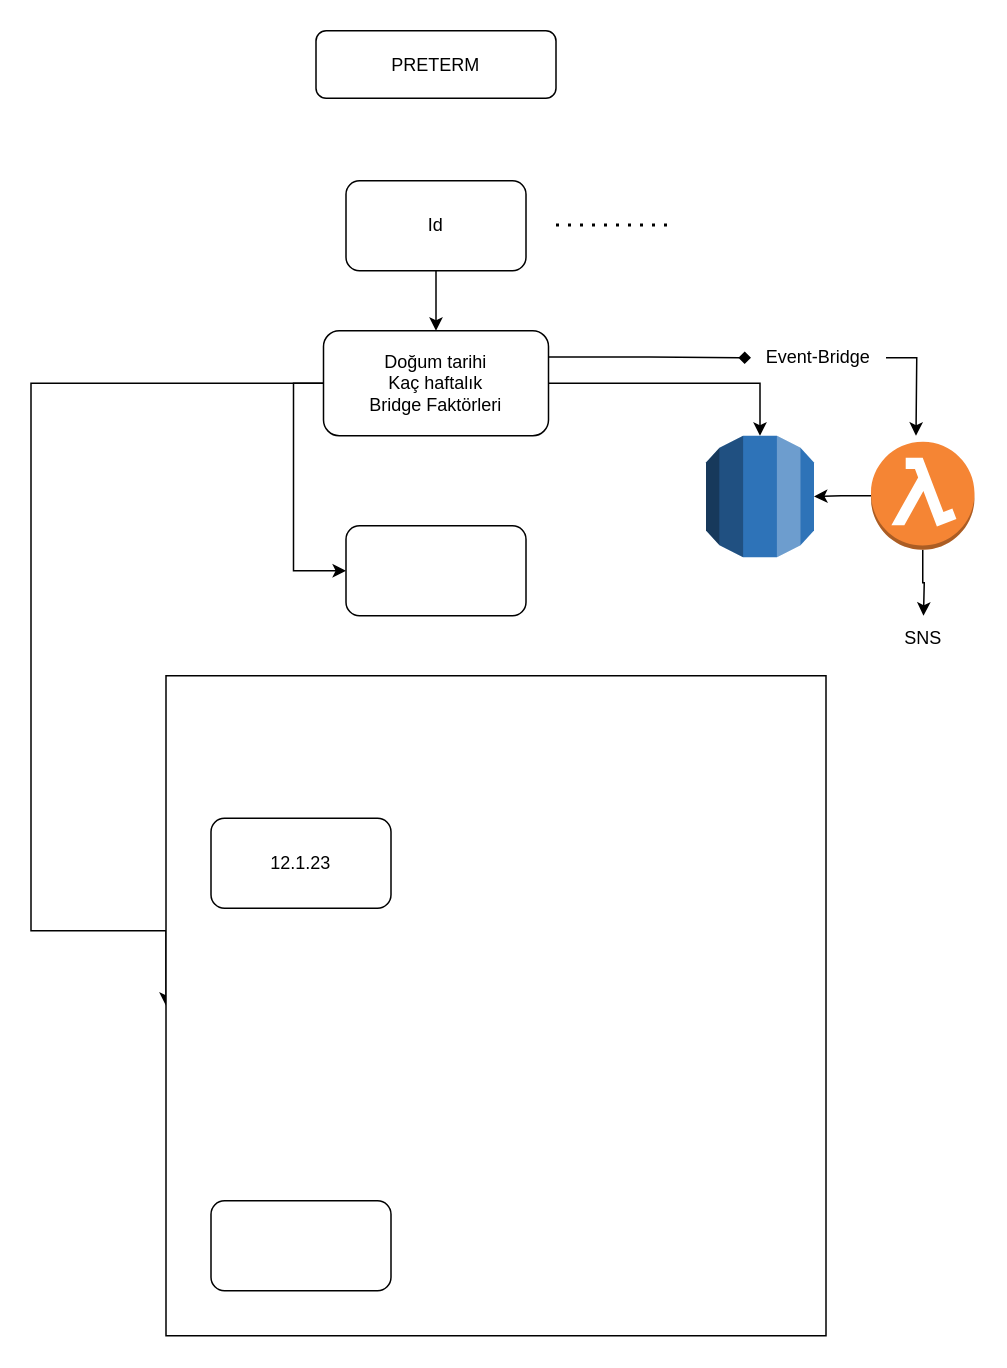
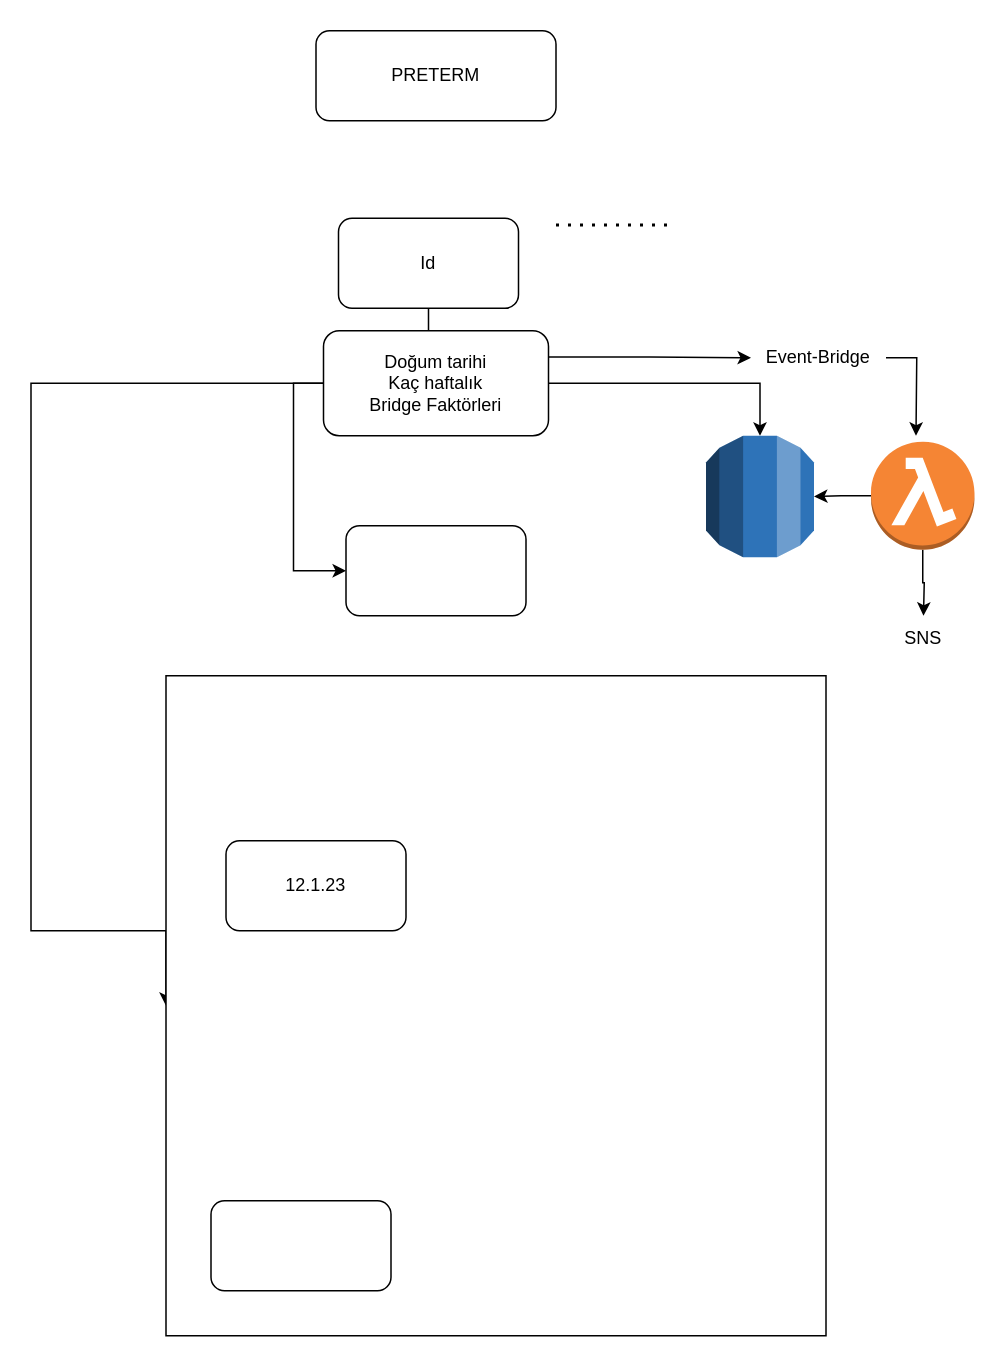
node "PRETERM": size 240x68 -> 240x90
node "Id": moved (436, 226) -> (428, 263)
edge "Doğum tarihi Kaç haftalık Bridge Faktörleri" -> "Event-Bridge": arrowhead diamond -> classic
node "12.1.23": moved (301, 863) -> (316, 886)
